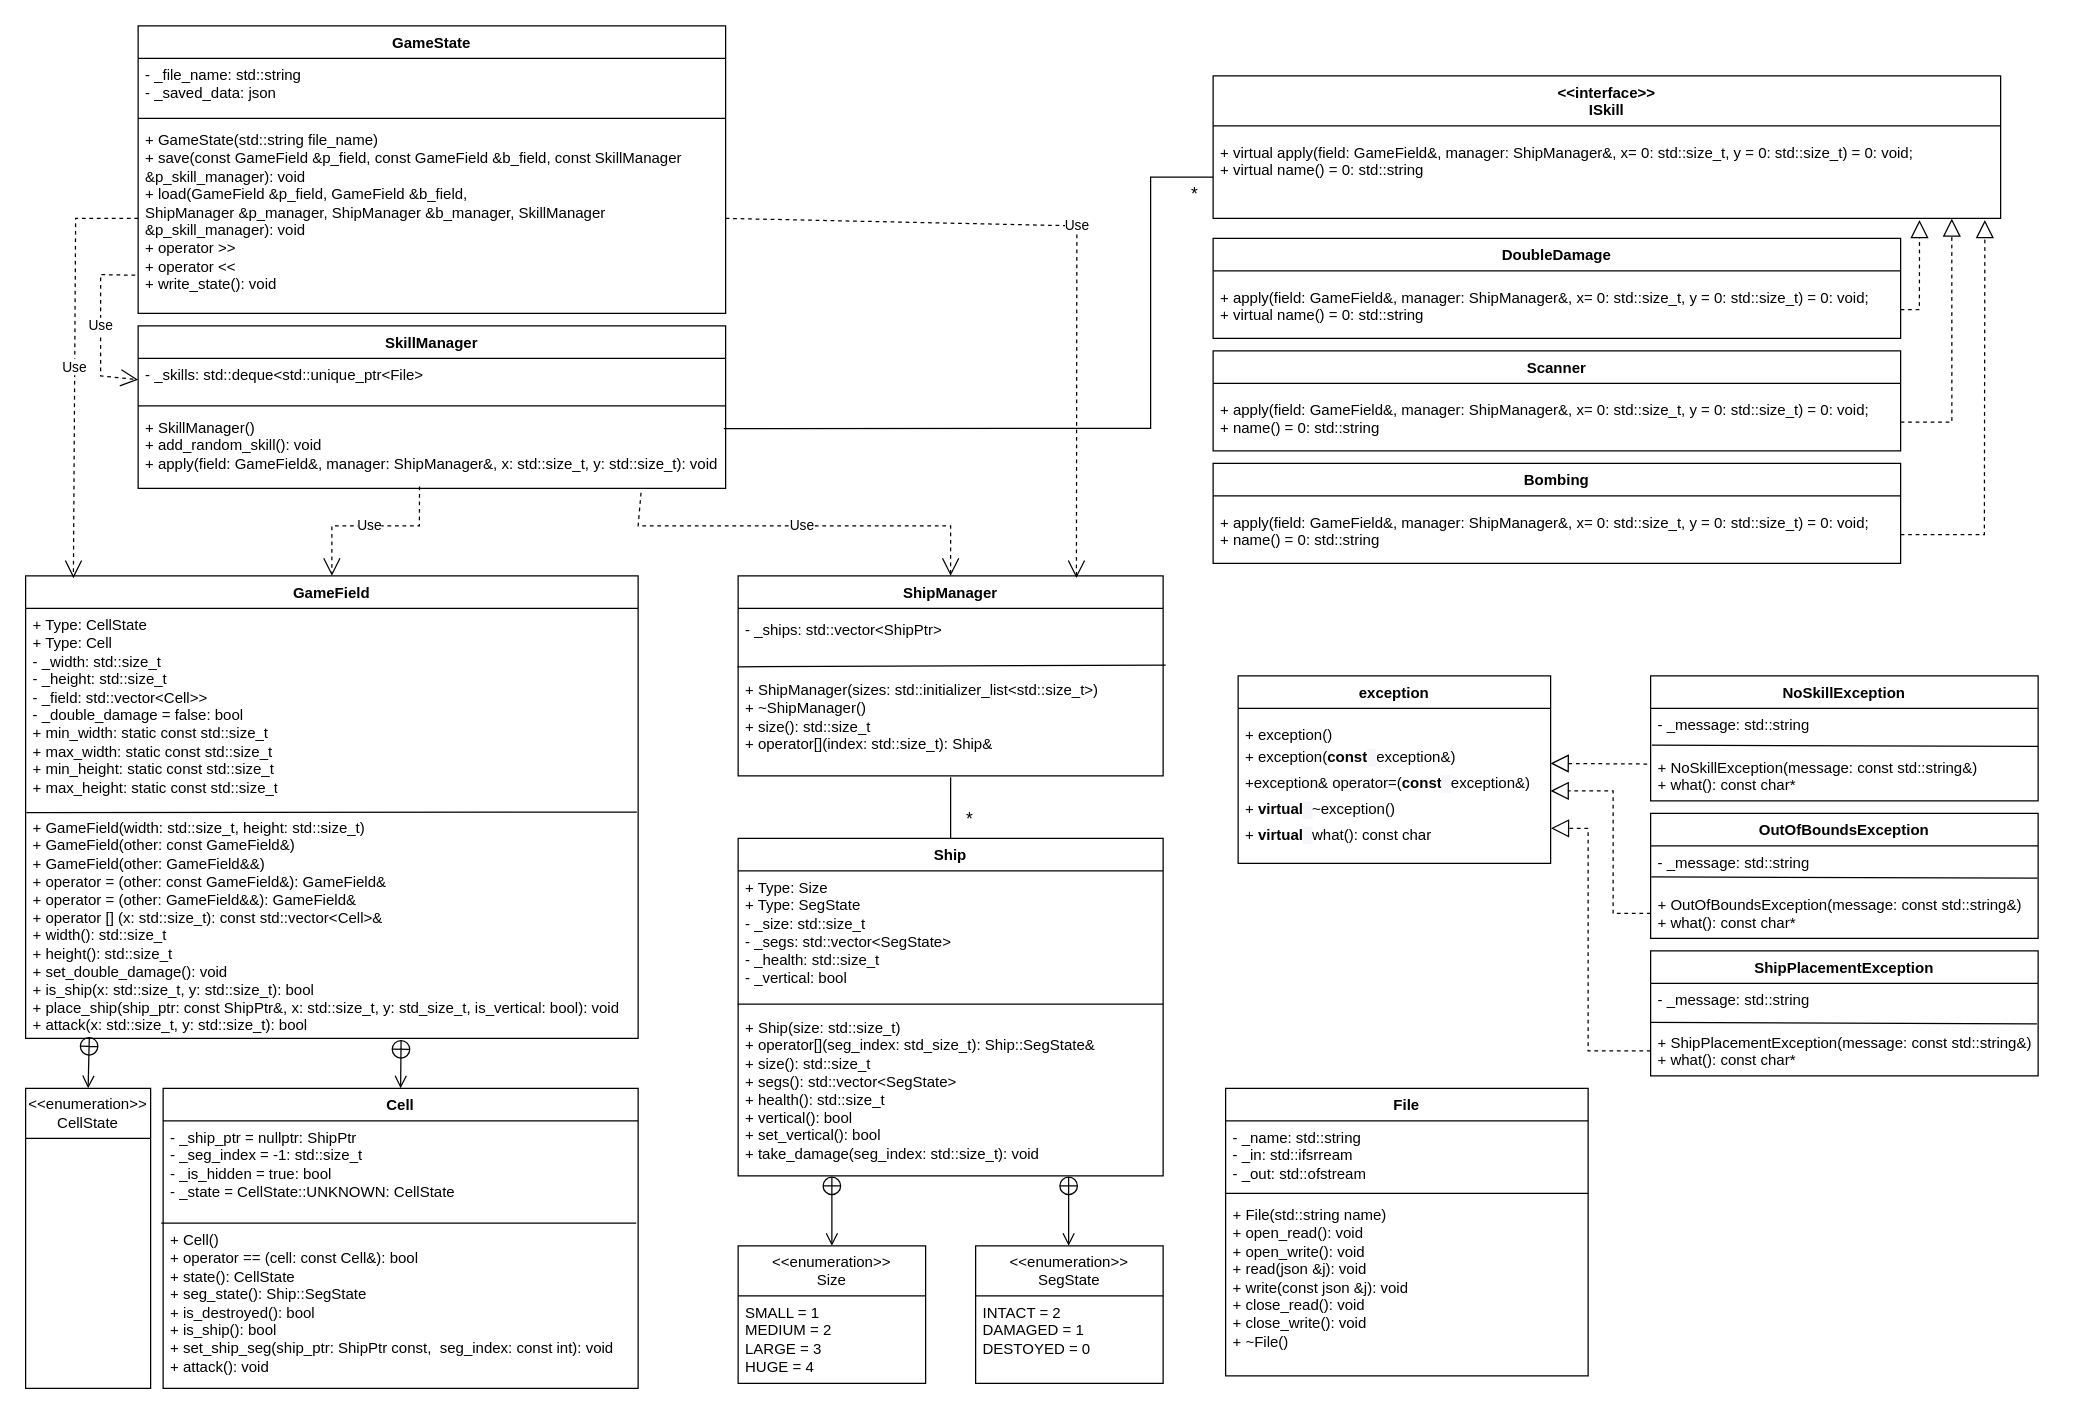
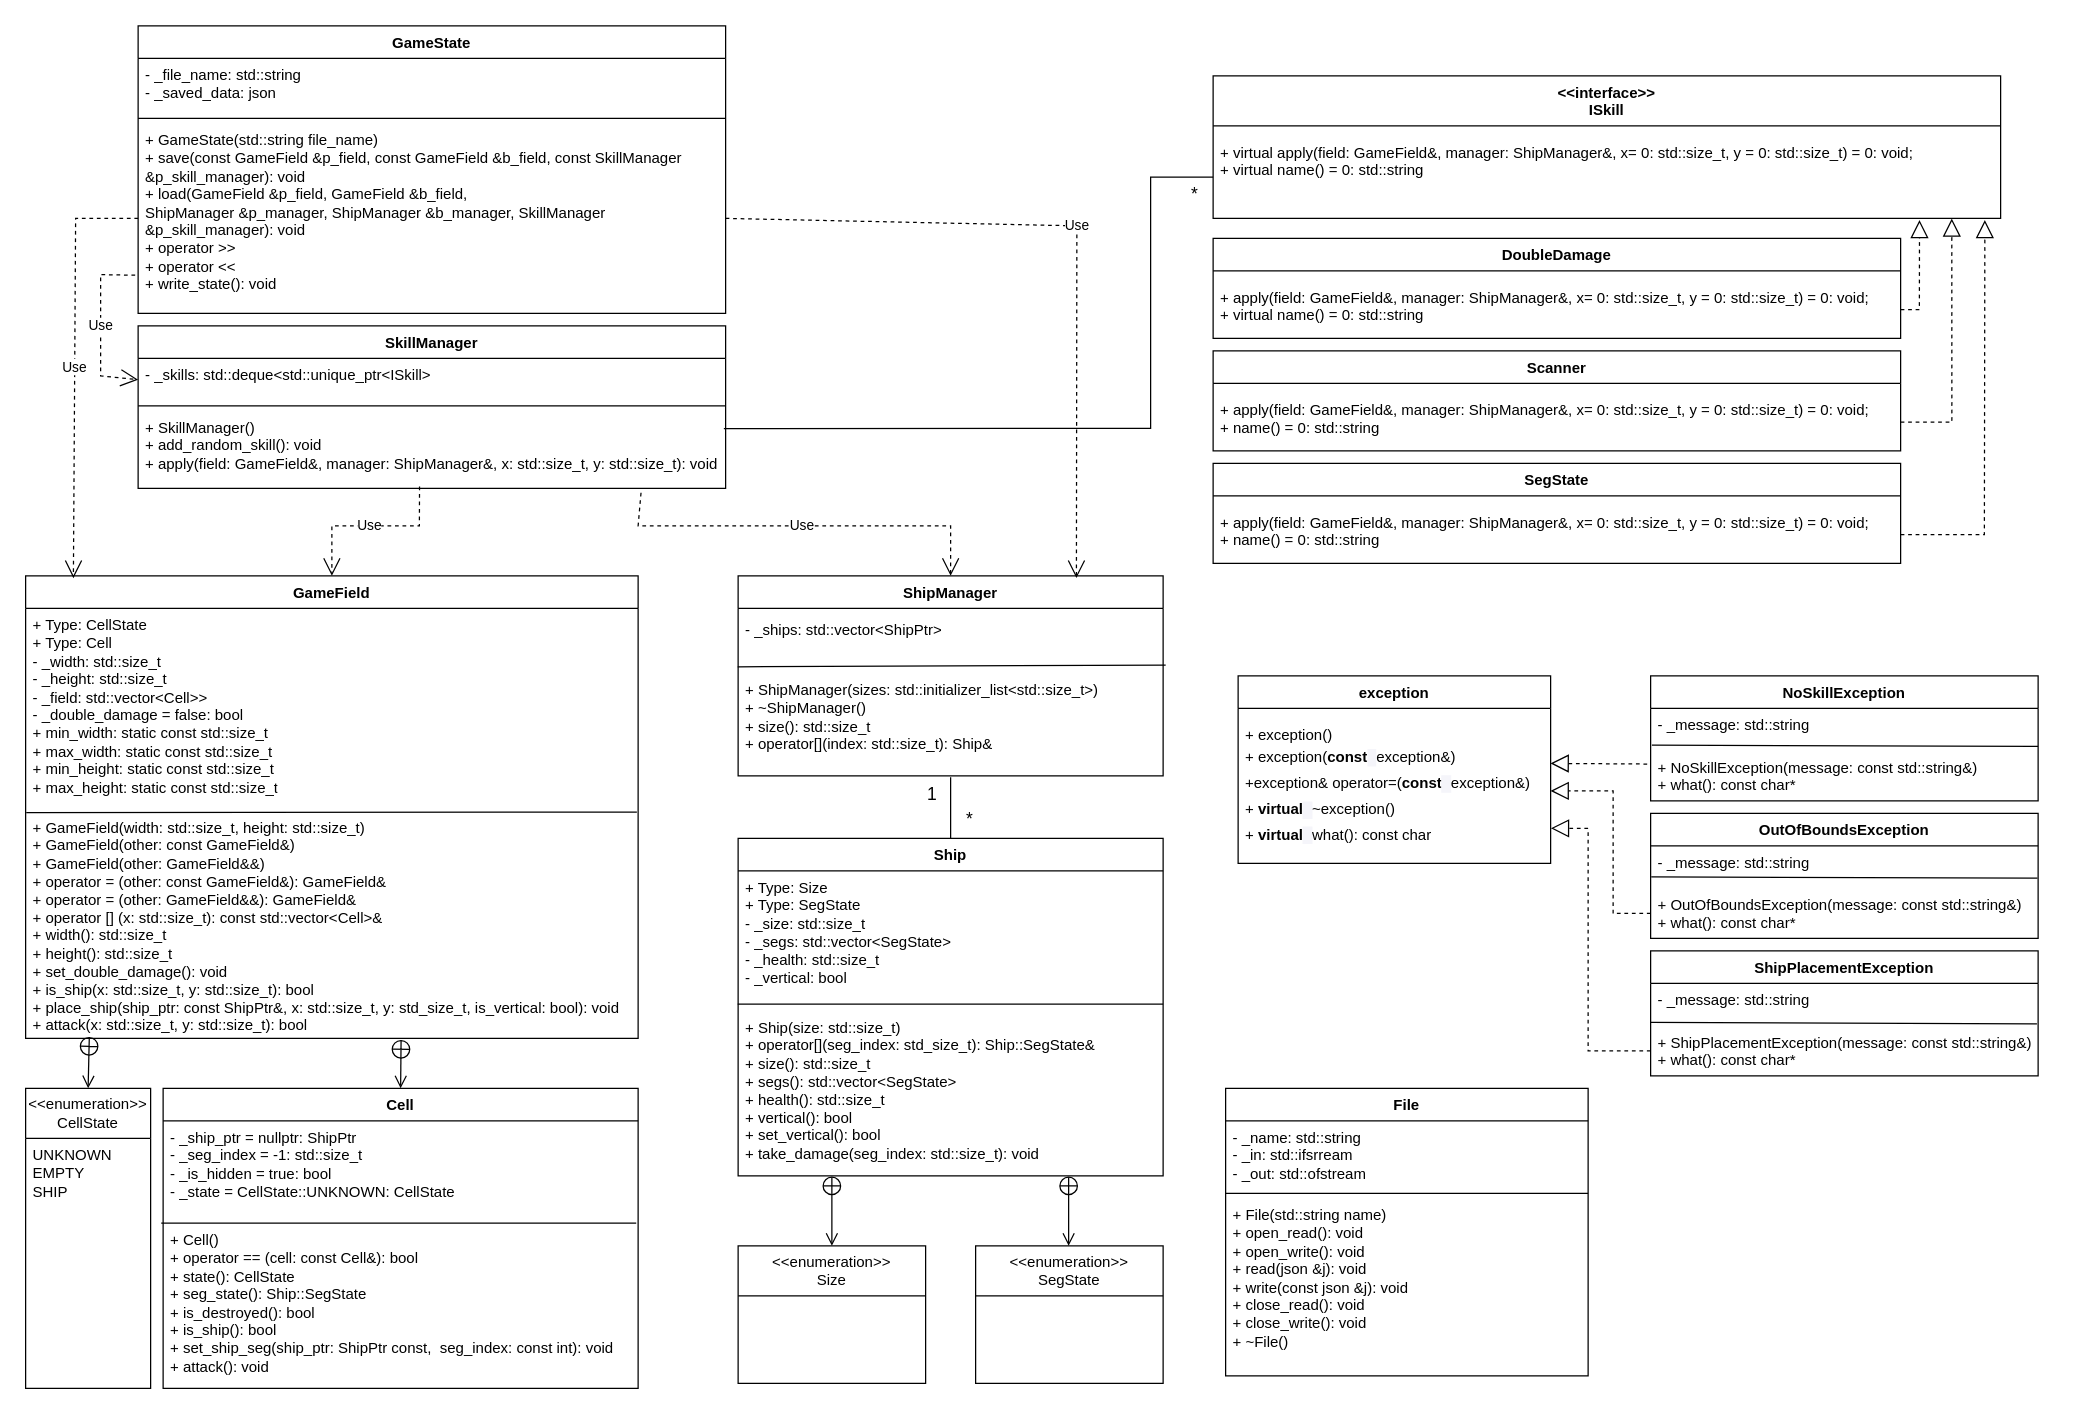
node "- _skills: std::deque<std::unique_ptr<File>": label "- _skills: std::deque<std::unique_ptr<File>" -> "- _skills: std::deque<std::unique_ptr<ISkill>"
node "Bombing": label "Bombing" -> "SegState"
node "1": added
node "UNKNOWN EMPTY SHIP": added
node "SMALL = 1 MEDIUM = 2 LARGE = 3 HUGE = 4": removed
node "INTACT = 2 DAMAGED = 1 DESTOYED = 0": removed
